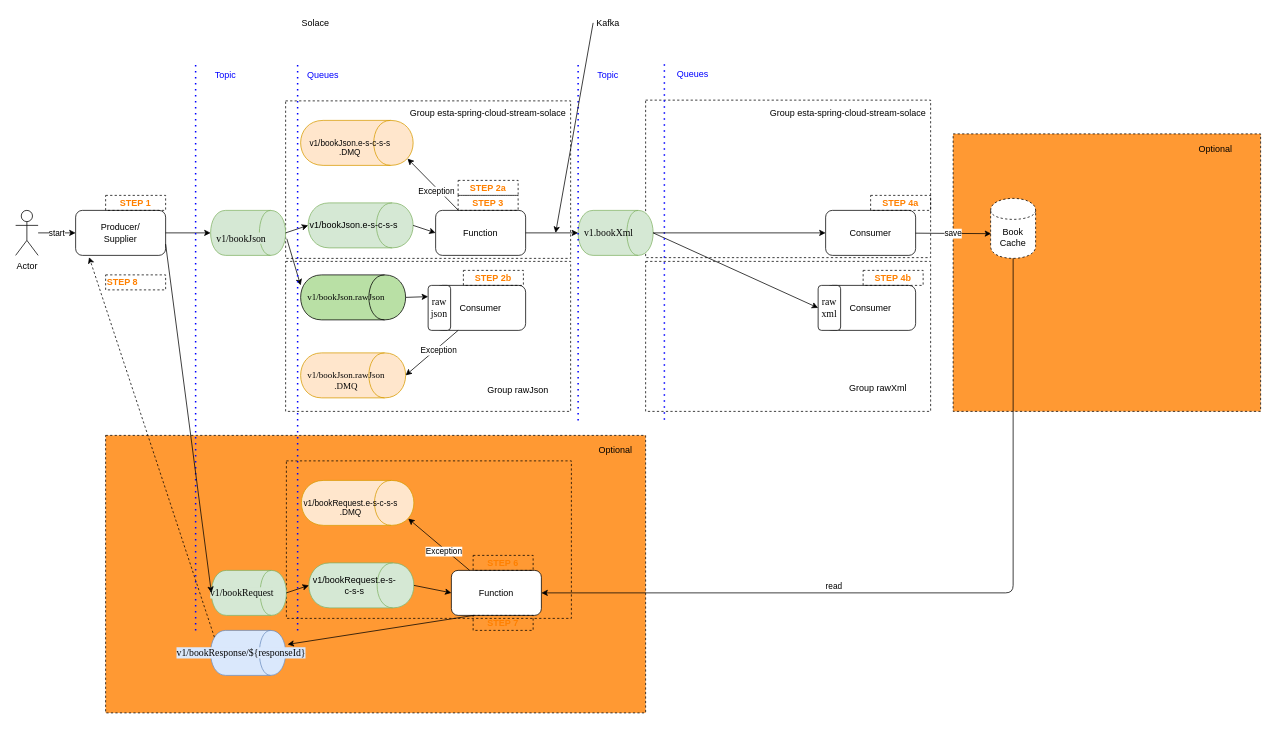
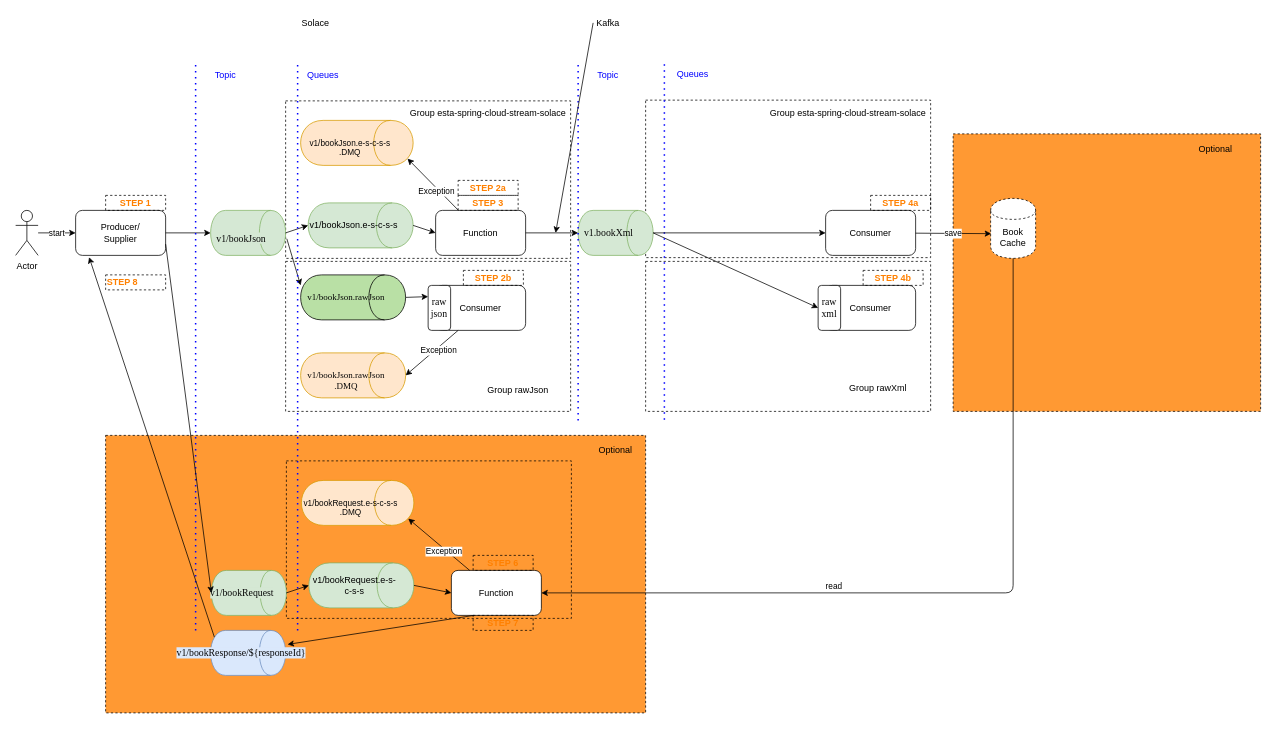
edge "v1/bookResponse/${responseId}" -> "Producer/ Supplier": style dashed -> solid
